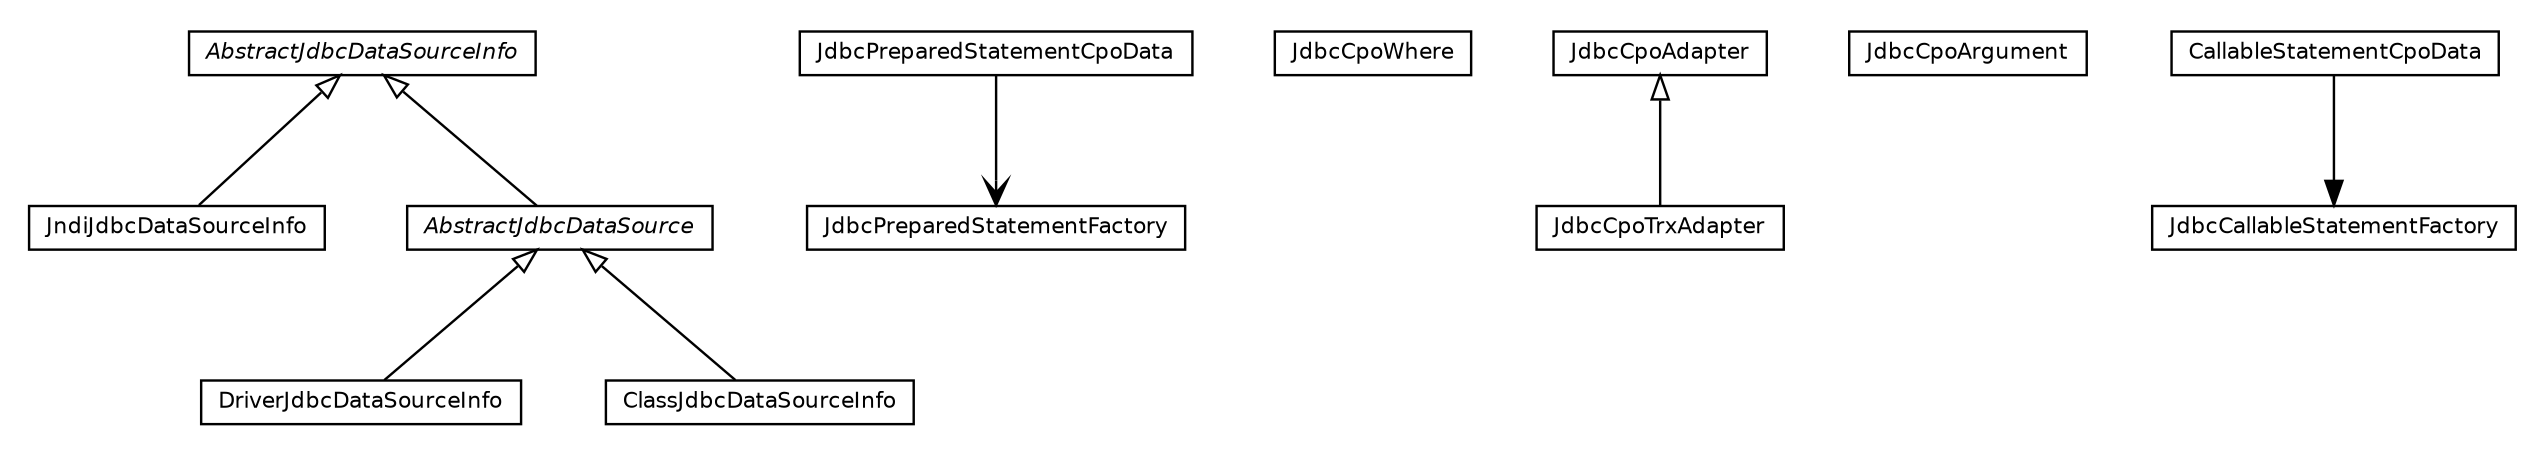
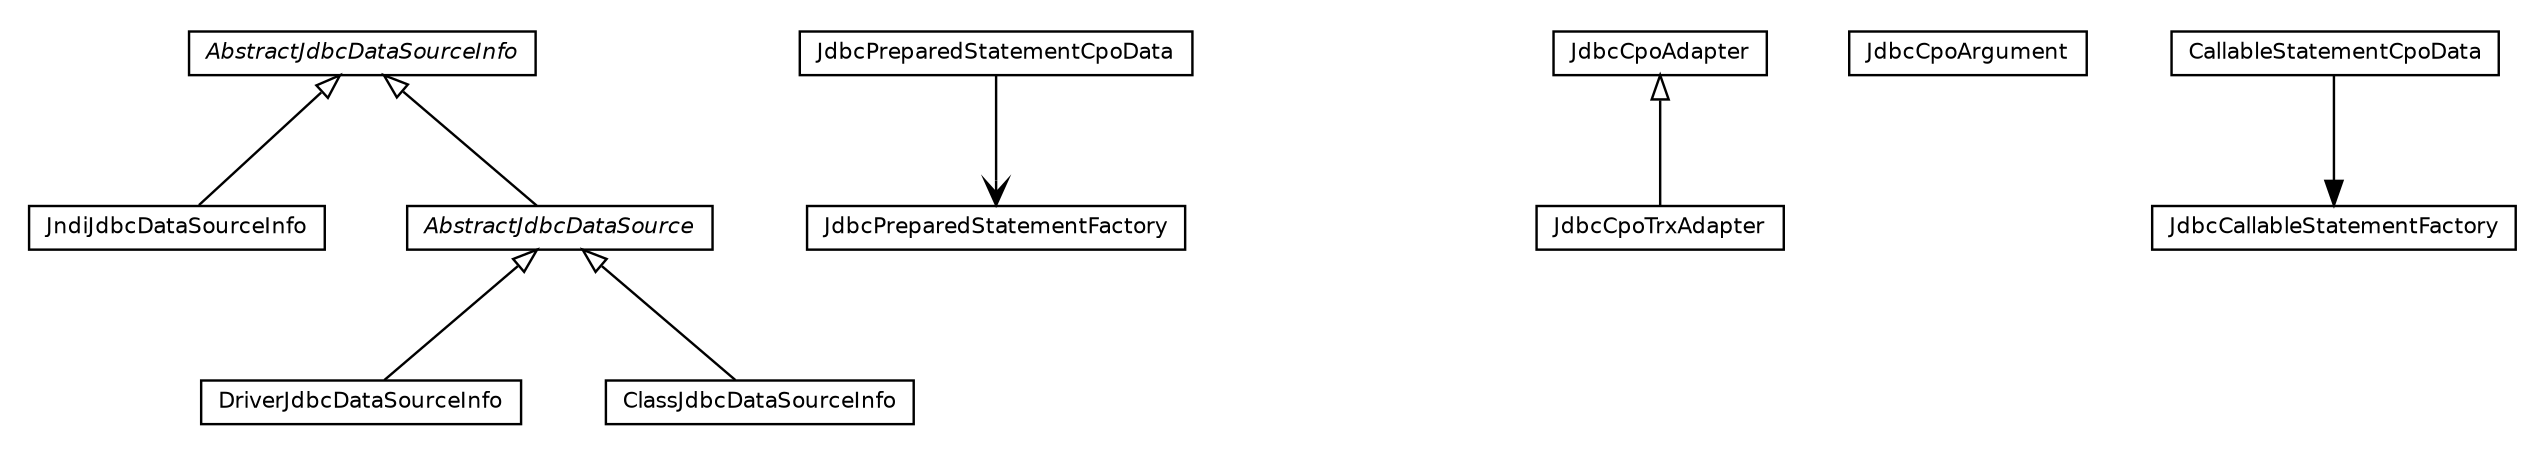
node "JdbcCpoWhere": removed
